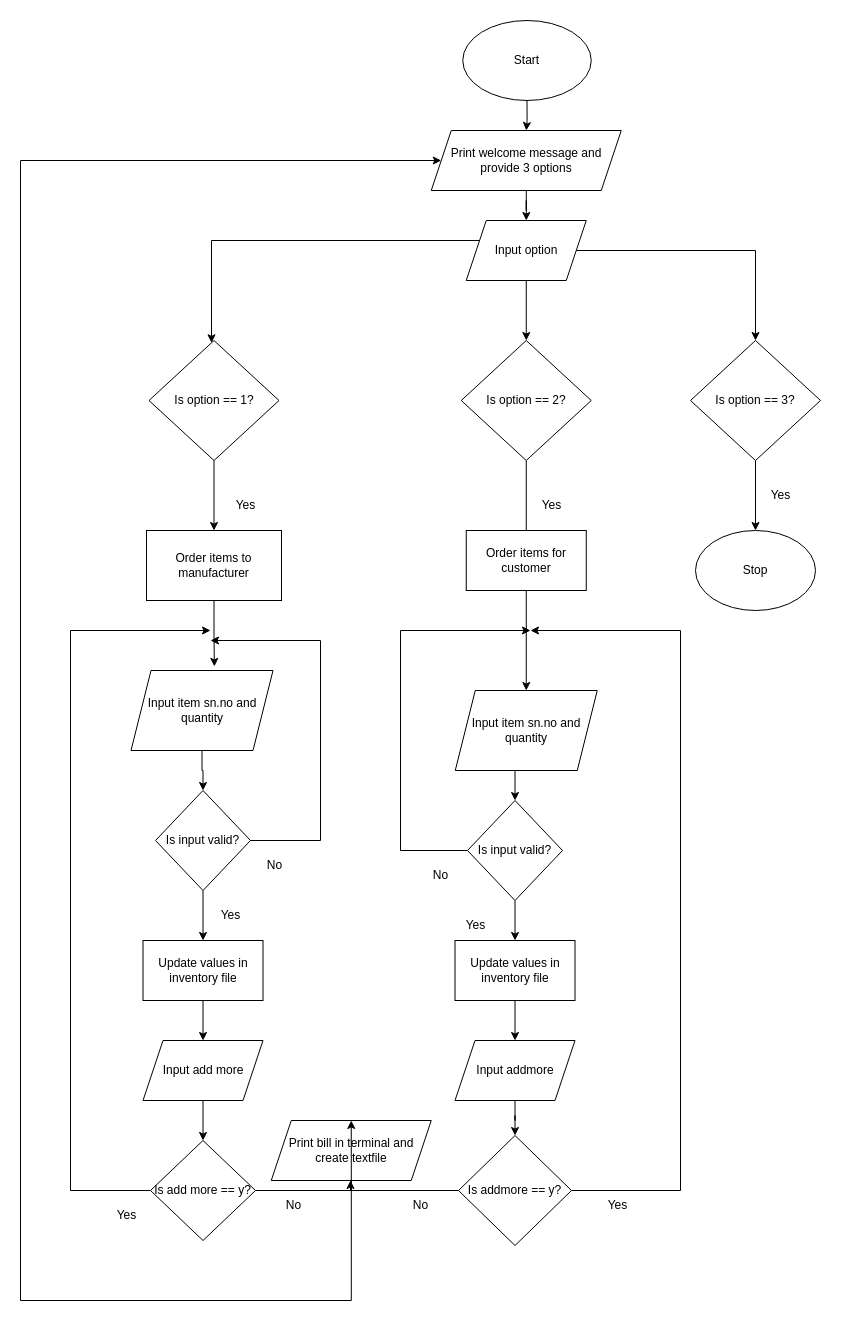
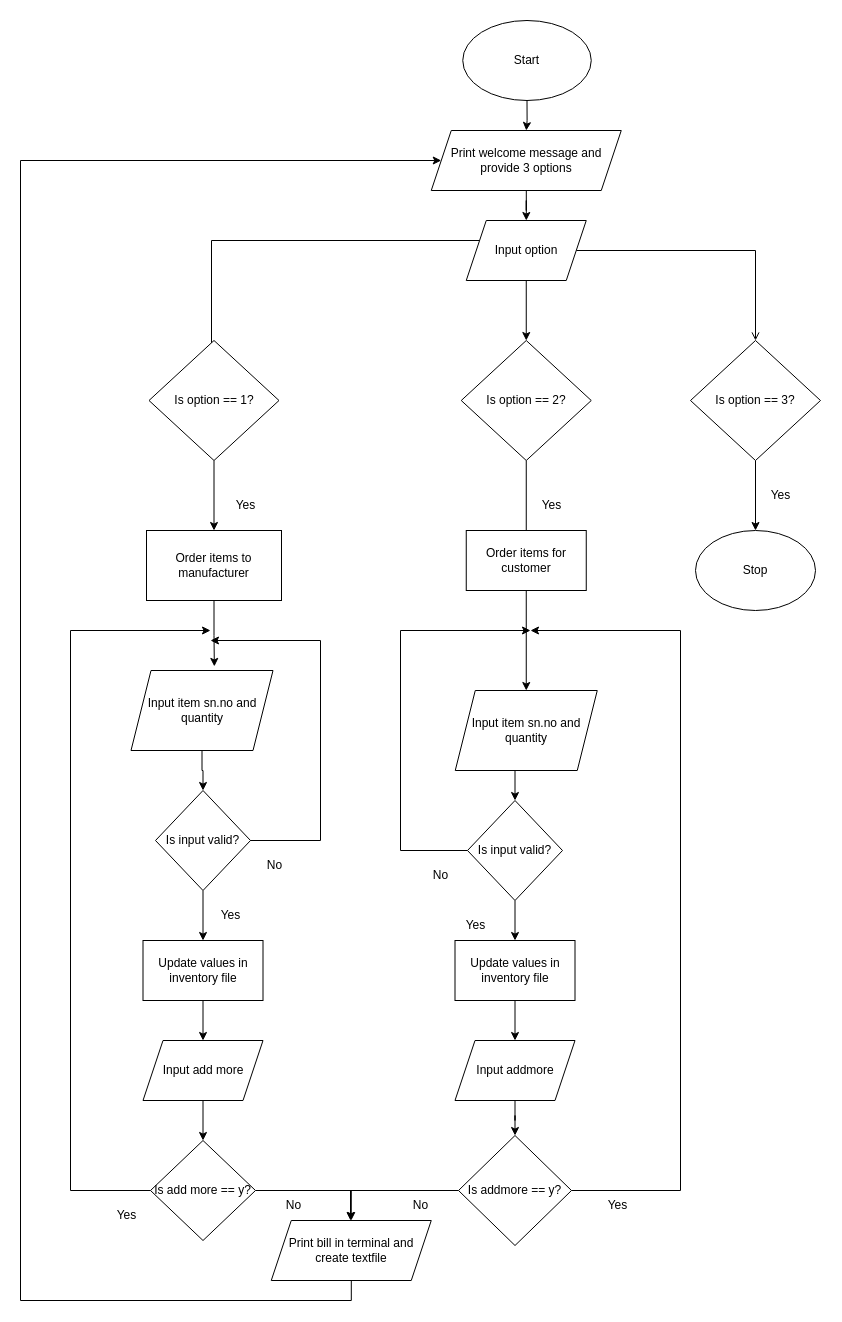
edge "Input option" -> "Is option == 3?": arrowhead classic -> open
edge "Input option" -> "Is option == 1?": arrowhead classic -> none
node "Print bill in terminal and create textfile": moved (351, 1151) -> (351, 1251)
